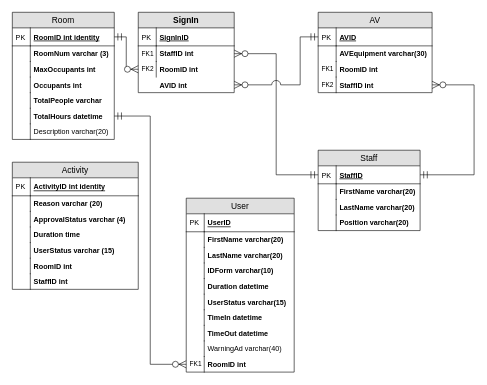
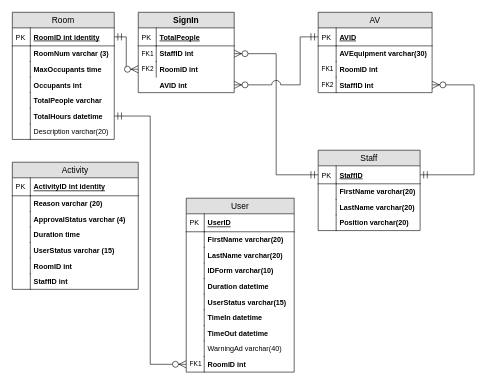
node "SignInID": label "SignInID" -> "TotalPeople"
node "MaxOccupants int": label "MaxOccupants int" -> "MaxOccupants time"
